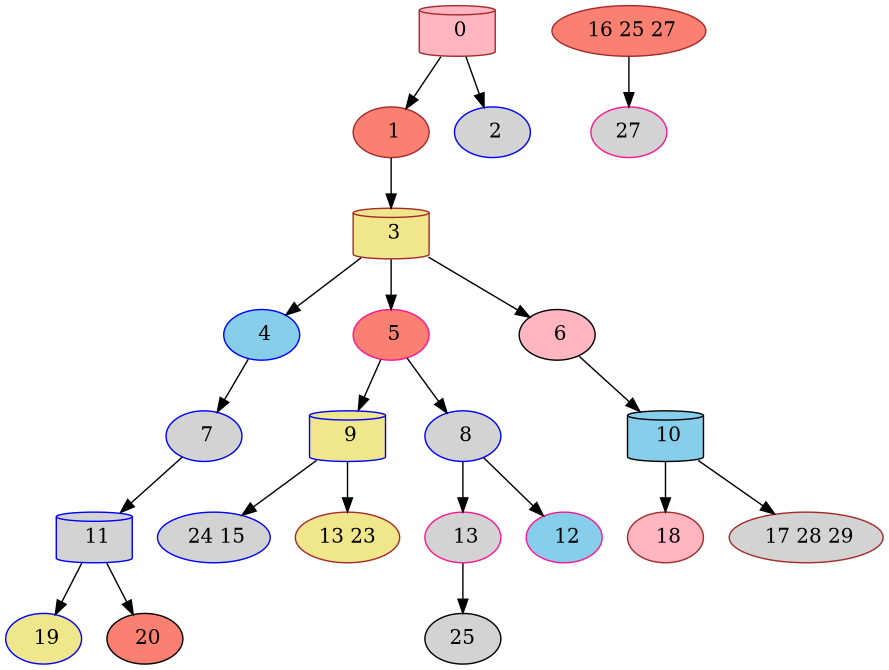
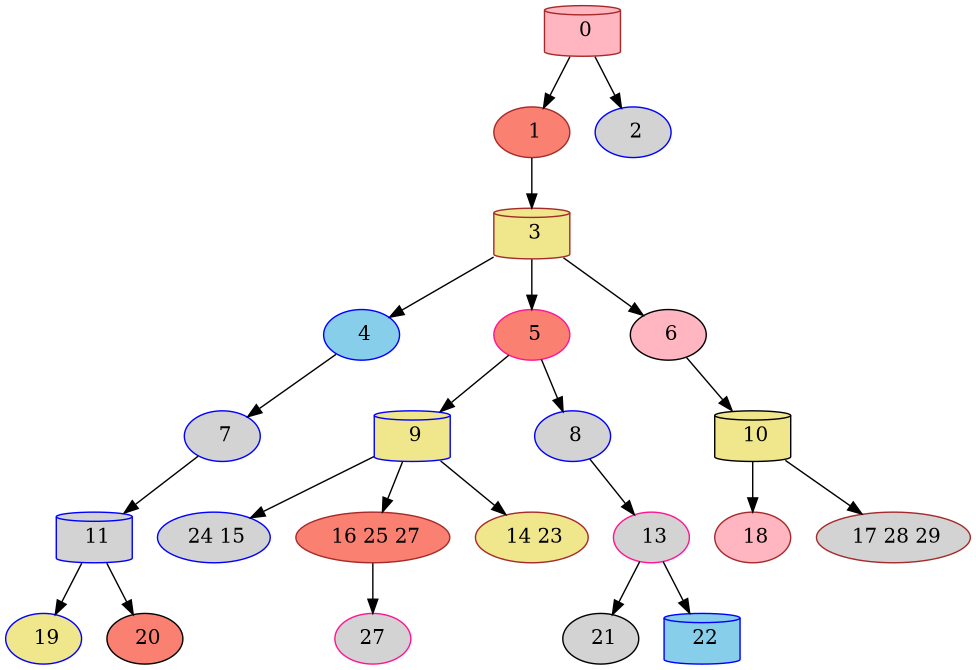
node "10": fillcolor skyblue -> khaki
edge "9" -> "16 25 27": added
node "13 23": label "13 23" -> "14 23"
node "12": removed
node "25": label "25" -> "21"
node "22": added
